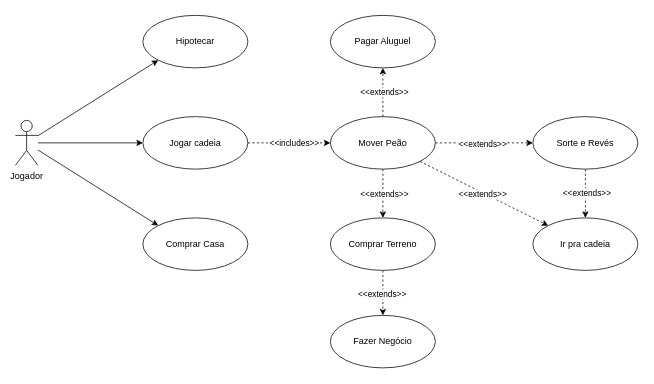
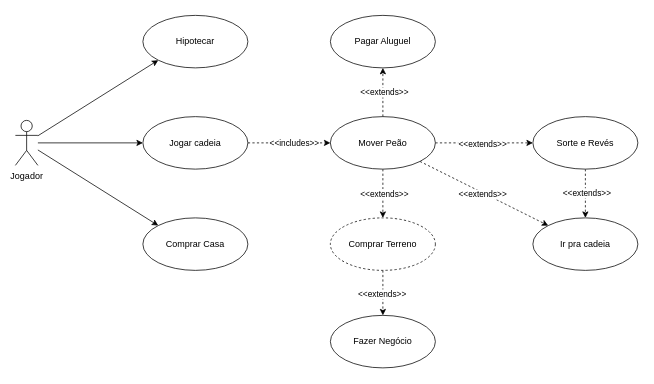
node "Comprar Terreno": style solid -> dashed
